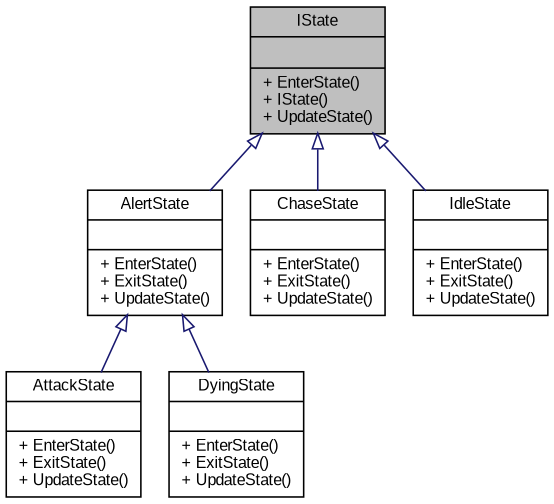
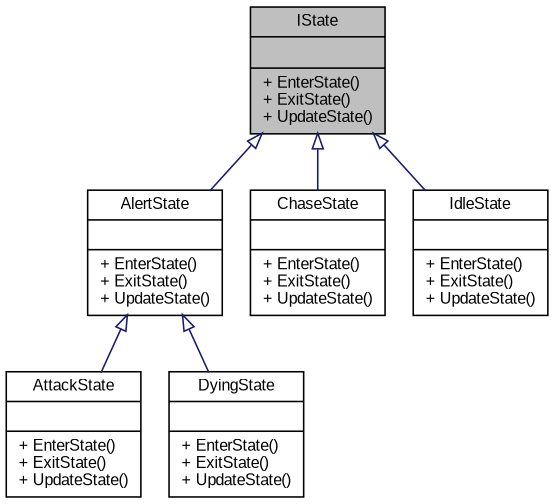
node "IState": text "+ IState()" -> "+ ExitState()"
